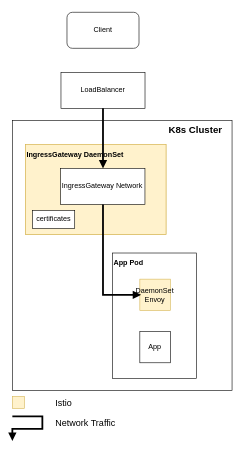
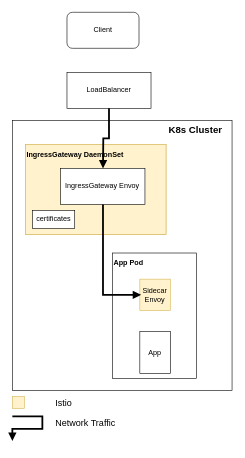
node "LoadBalancer": moved (103, 90) -> (109, 90)
node "IngressGateway Network": label "IngressGateway Network" -> "IngressGateway Envoy"
node "DaemonSet Envoy": label "DaemonSet Envoy" -> "Sidecar Envoy"
node "App": size 30x31 -> 30x42
